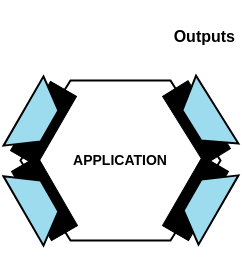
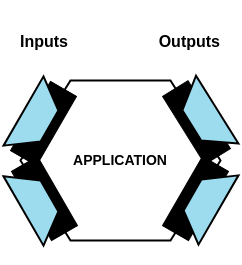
node "Outputs": moved (196, 36) -> (181, 41)
node "Inputs": added
